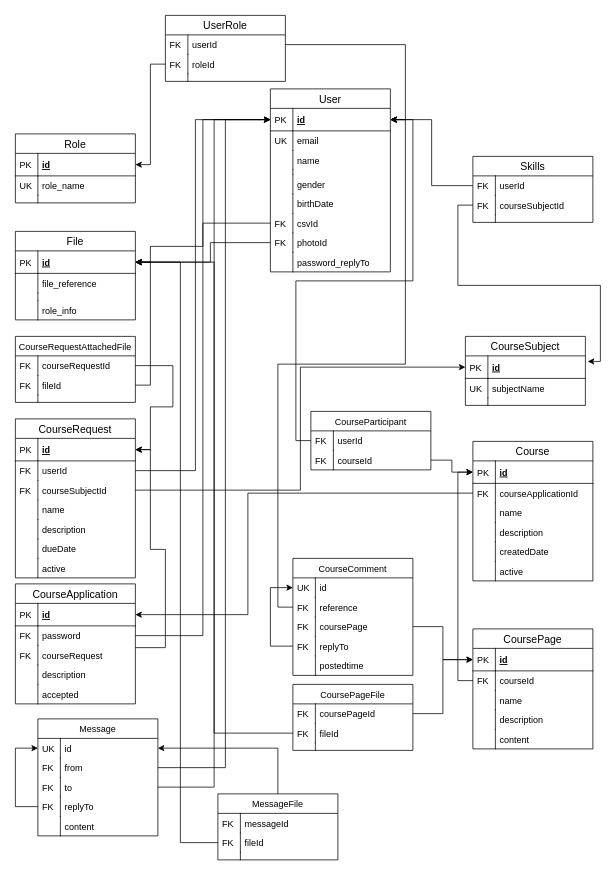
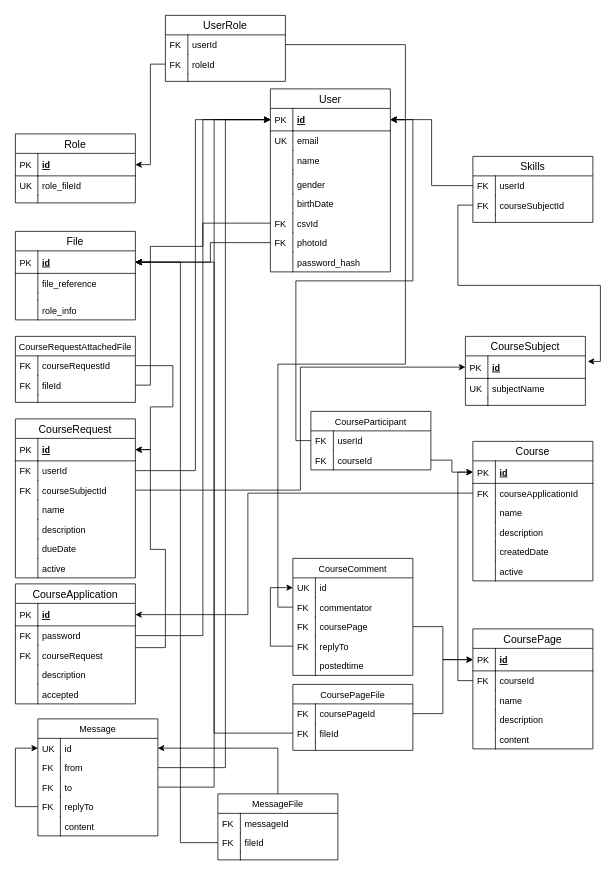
node "role_name": label "role_name" -> "role_fileId"
node "password_replyTo": label "password_replyTo" -> "password_hash"
node "reference": label "reference" -> "commentator"
